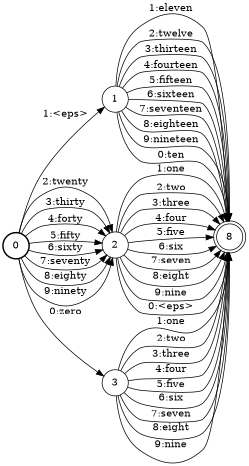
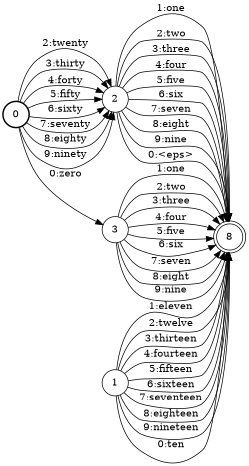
edge "0" -> "1": removed, label "1:<eps>"
